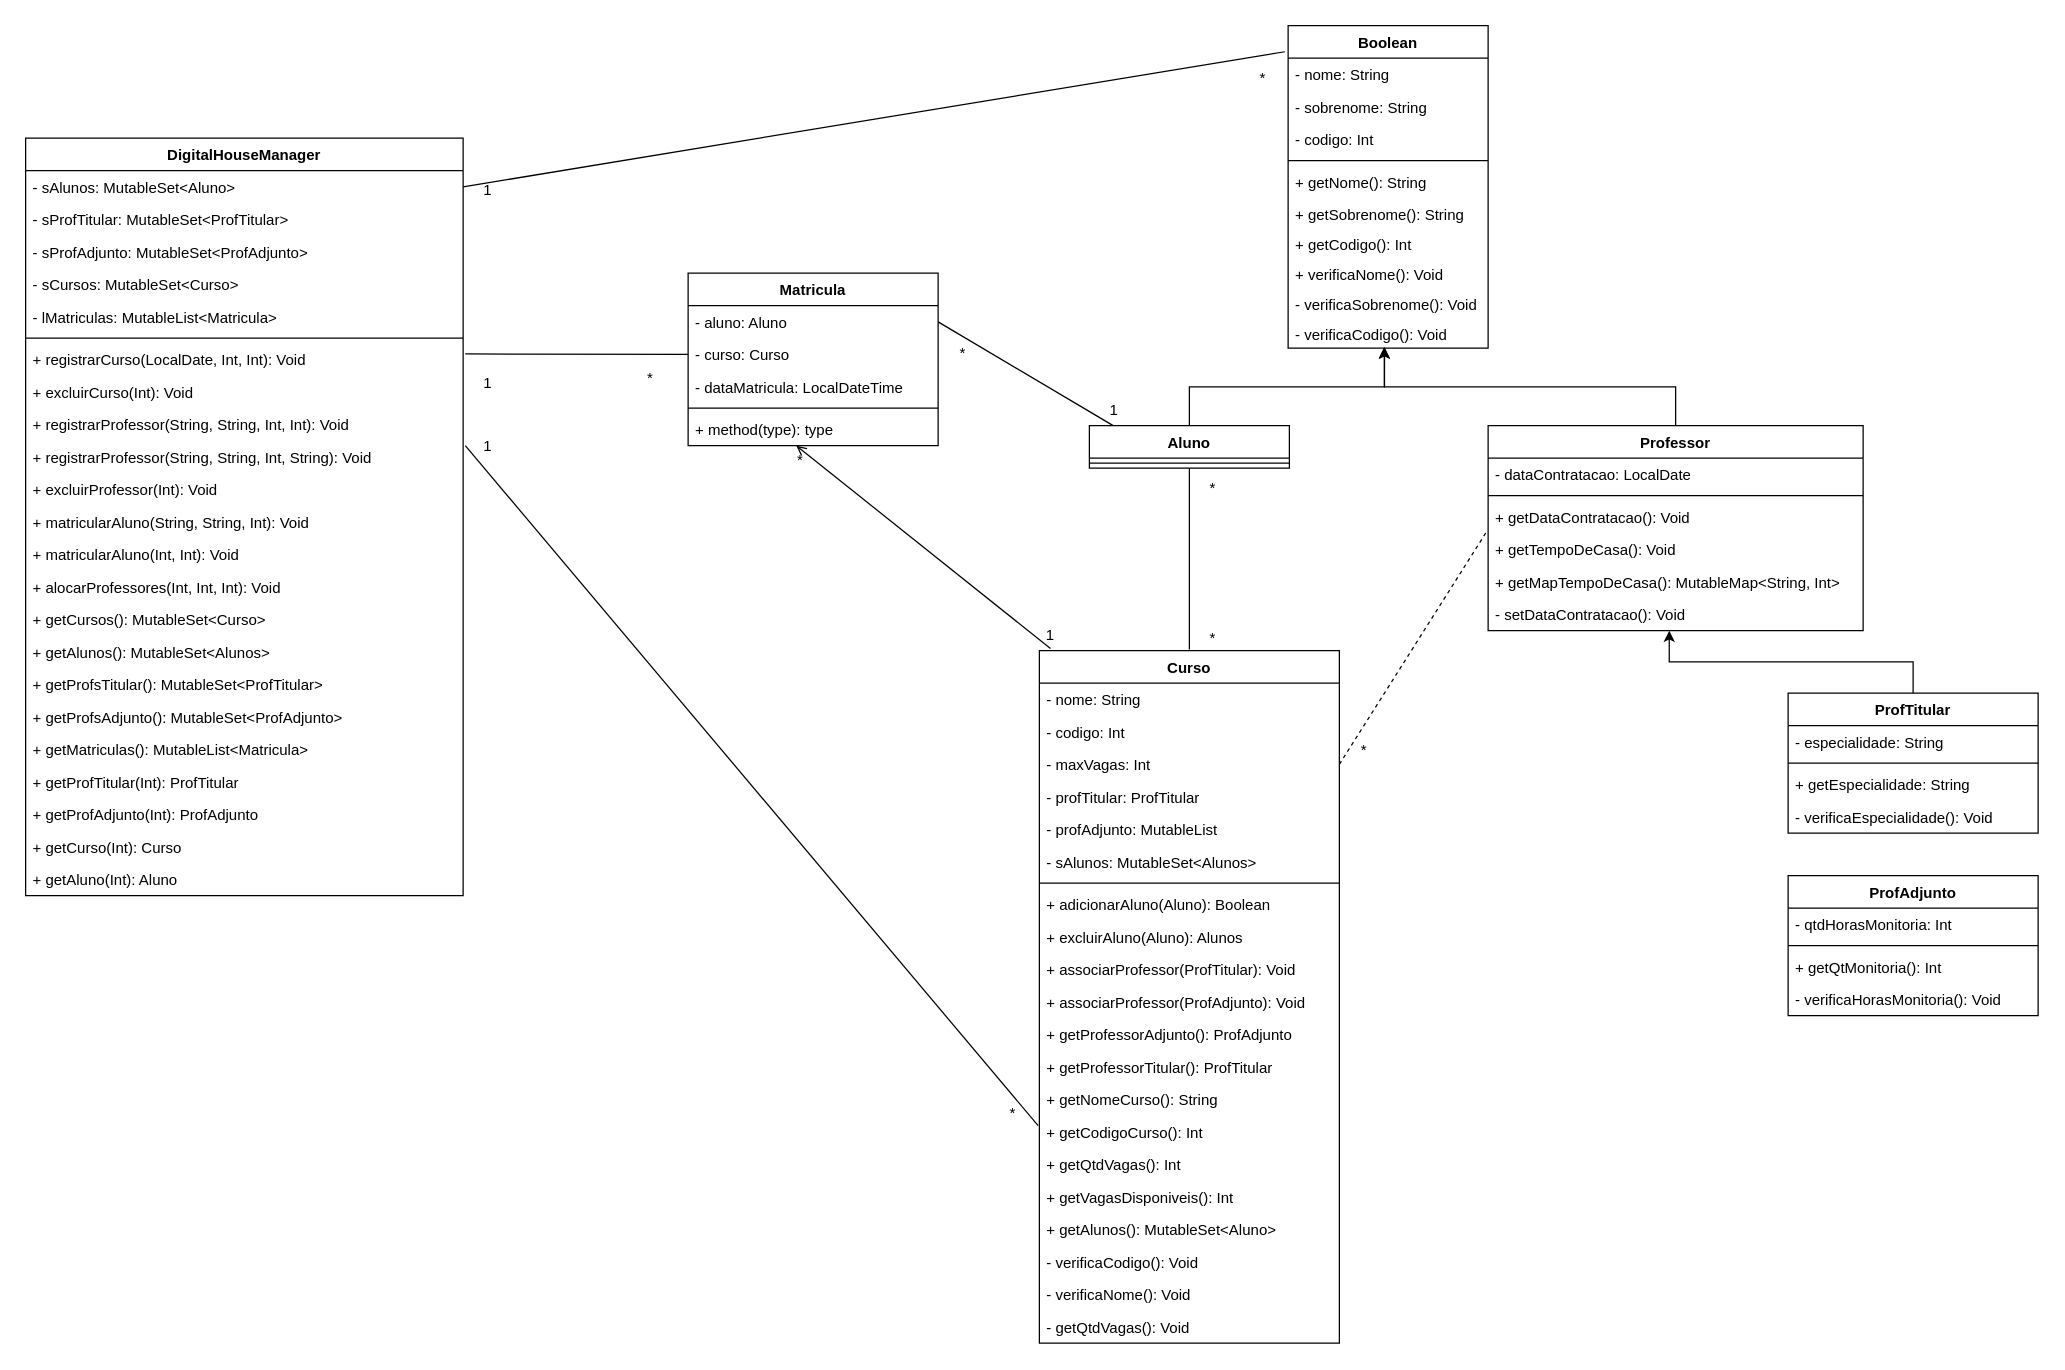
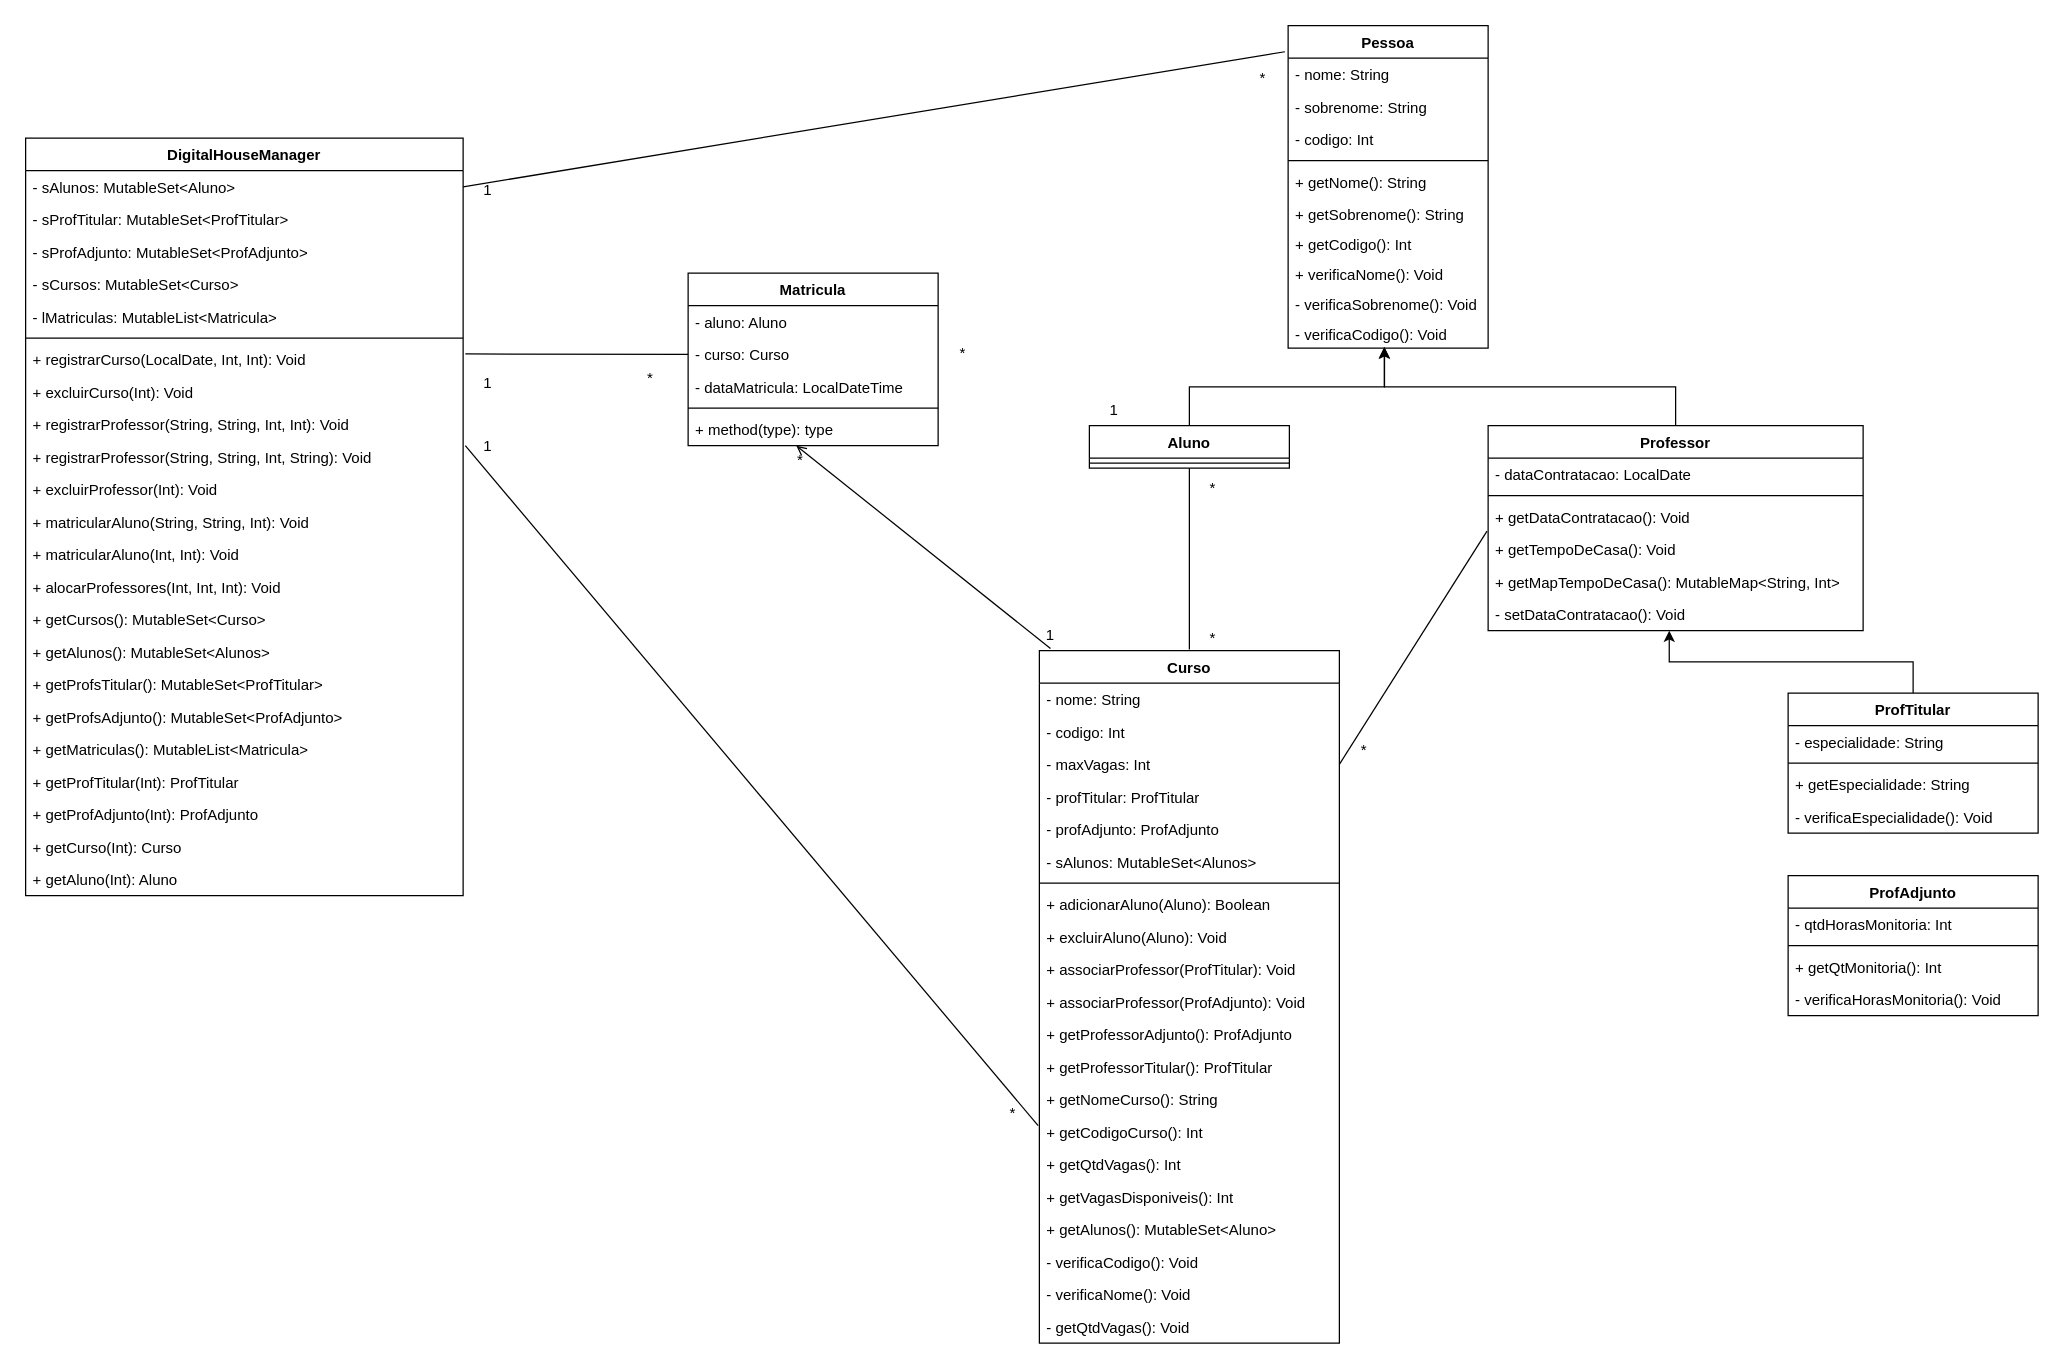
node "Boolean": label "Boolean" -> "Pessoa"
edge "- aluno: Aluno" -- "Aluno": removed
edge "+ getTempoDeCasa(): Void" -- "- maxVagas: Int": style dashed -> solid
node "- profAdjunto: MutableList": label "- profAdjunto: MutableList" -> "- profAdjunto: ProfAdjunto"
node "+ excluirAluno(Aluno): Alunos": label "+ excluirAluno(Aluno): Alunos" -> "+ excluirAluno(Aluno): Void"
